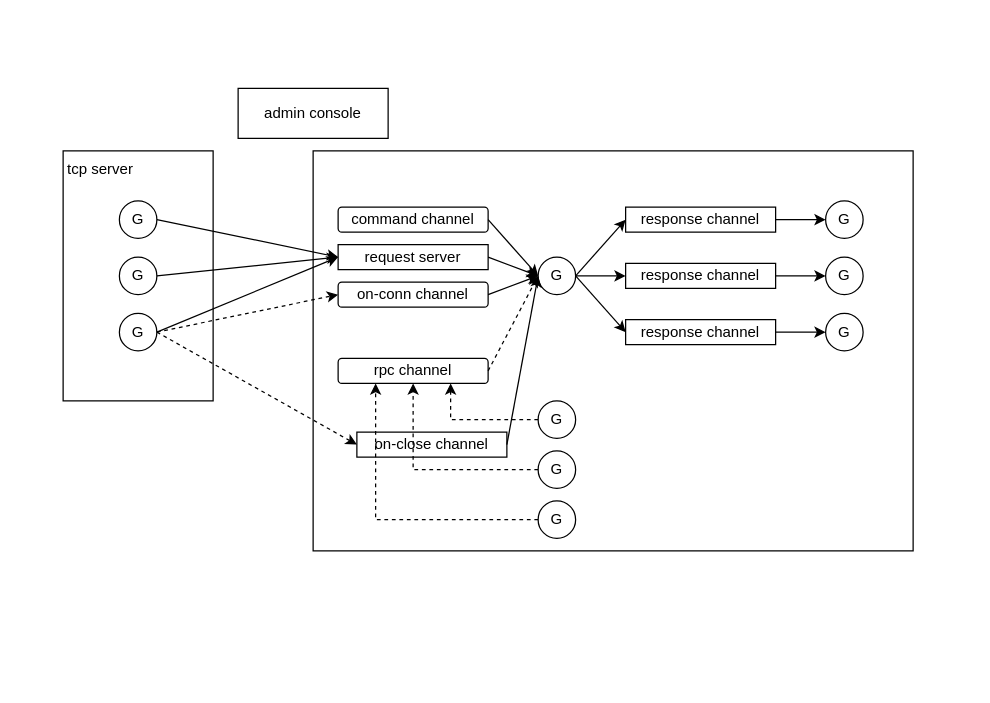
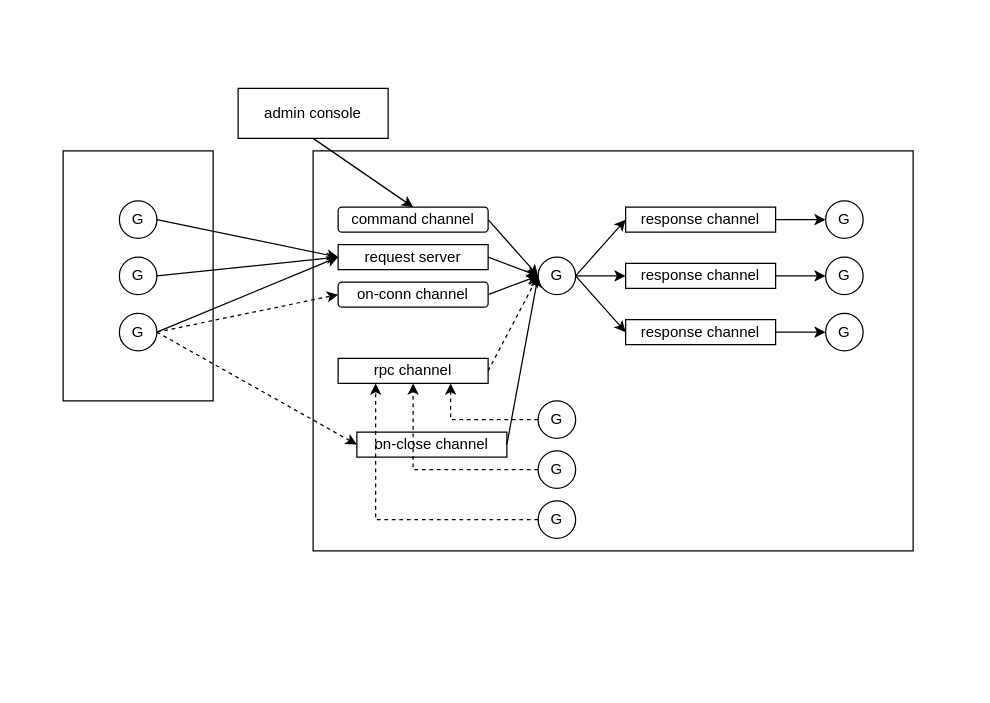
node "tcp server": removed
edge "admin console" -> "command channel": added
node "rpc channel": shape rounded rectangle -> rectangle
